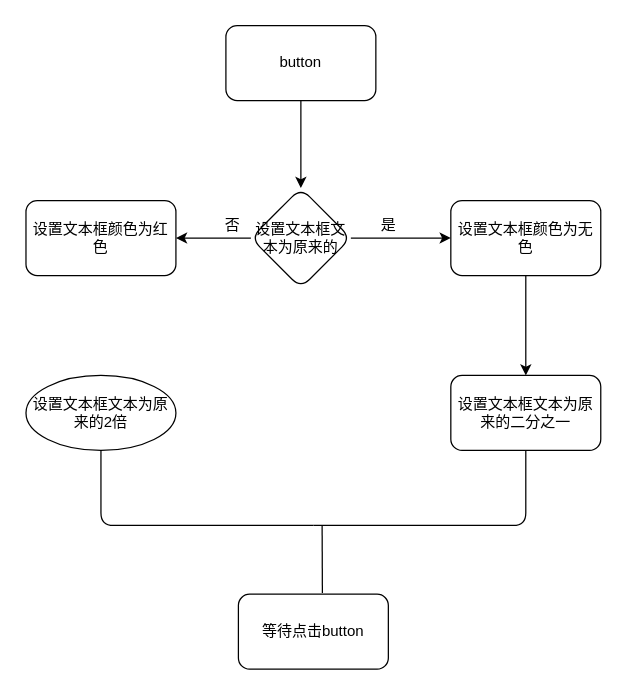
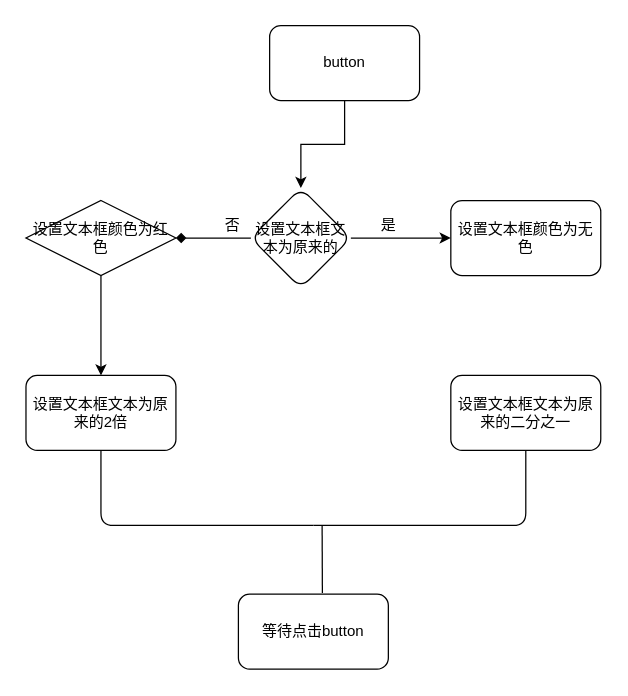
node "button": moved (301, 63) -> (344, 63)
node "设置文本框颜色为红色": shape rounded rectangle -> diamond
edge "设置文本框文本为原来的" -> "设置文本框颜色为红色": arrowhead classic -> diamond
edge "设置文本框颜色为红色" -> "设置文本框文本为原来的2倍": added
edge "设置文本框颜色为无色" -> "设置文本框文本为原来的二分之一": removed
node "设置文本框文本为原来的2倍": shape ellipse -> rounded rectangle
